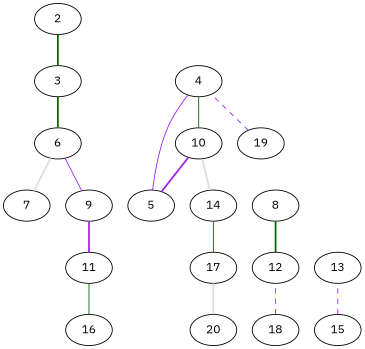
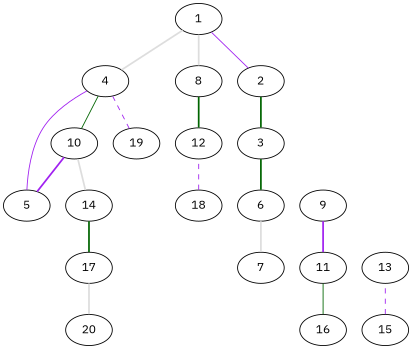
node "1": added
edge "6" -- "9": removed
edge "14" -- "17": style solid -> bold
